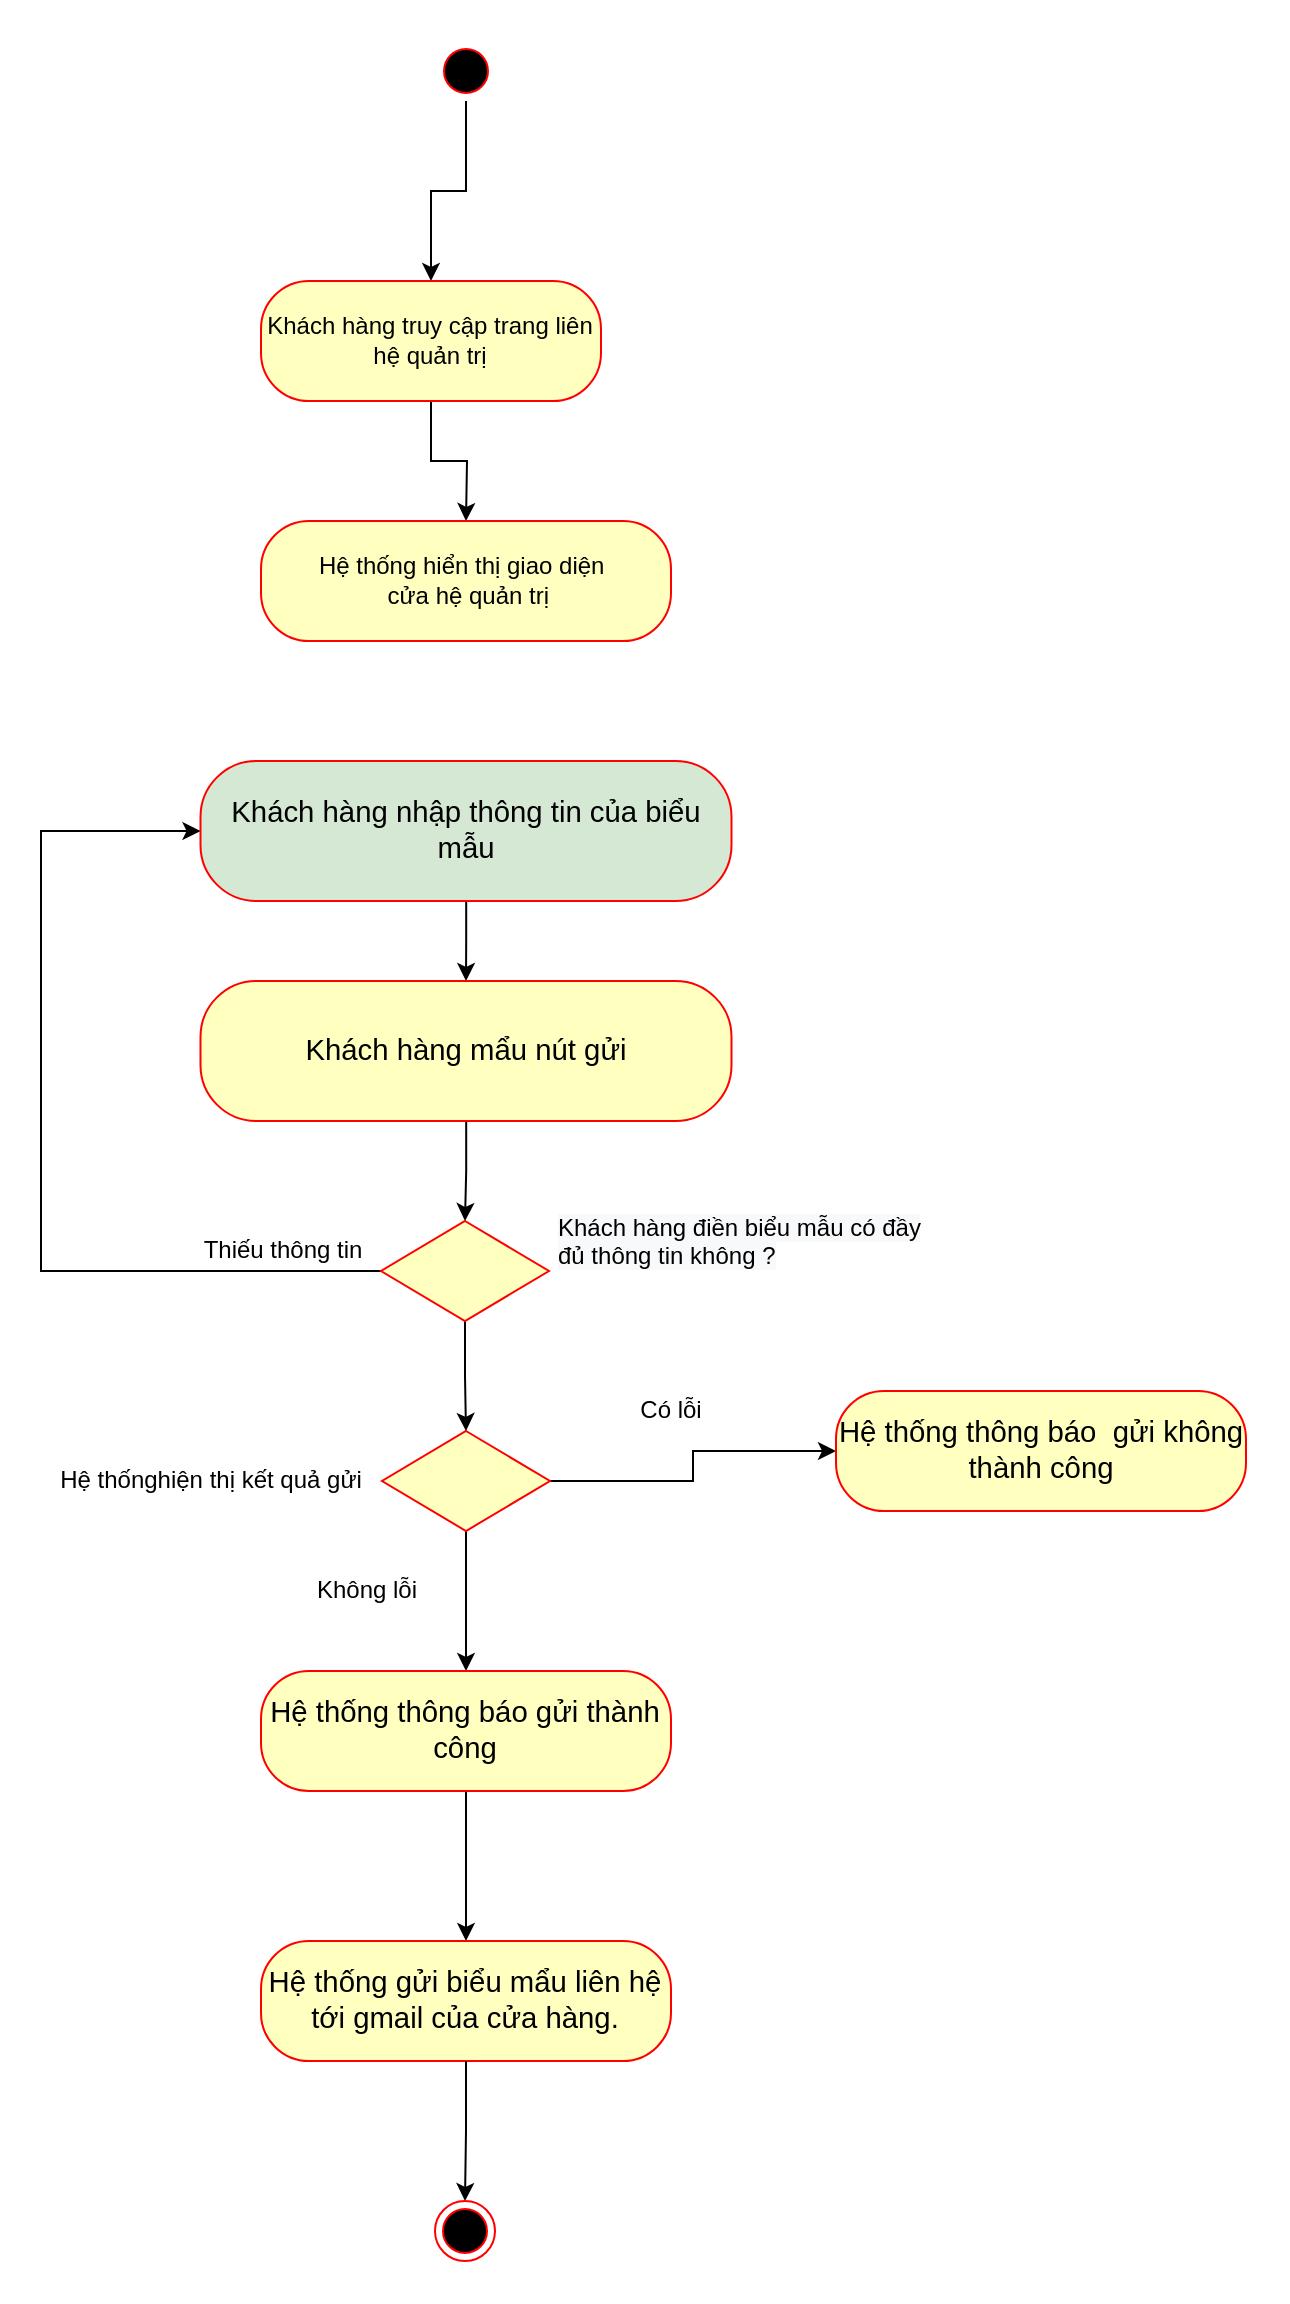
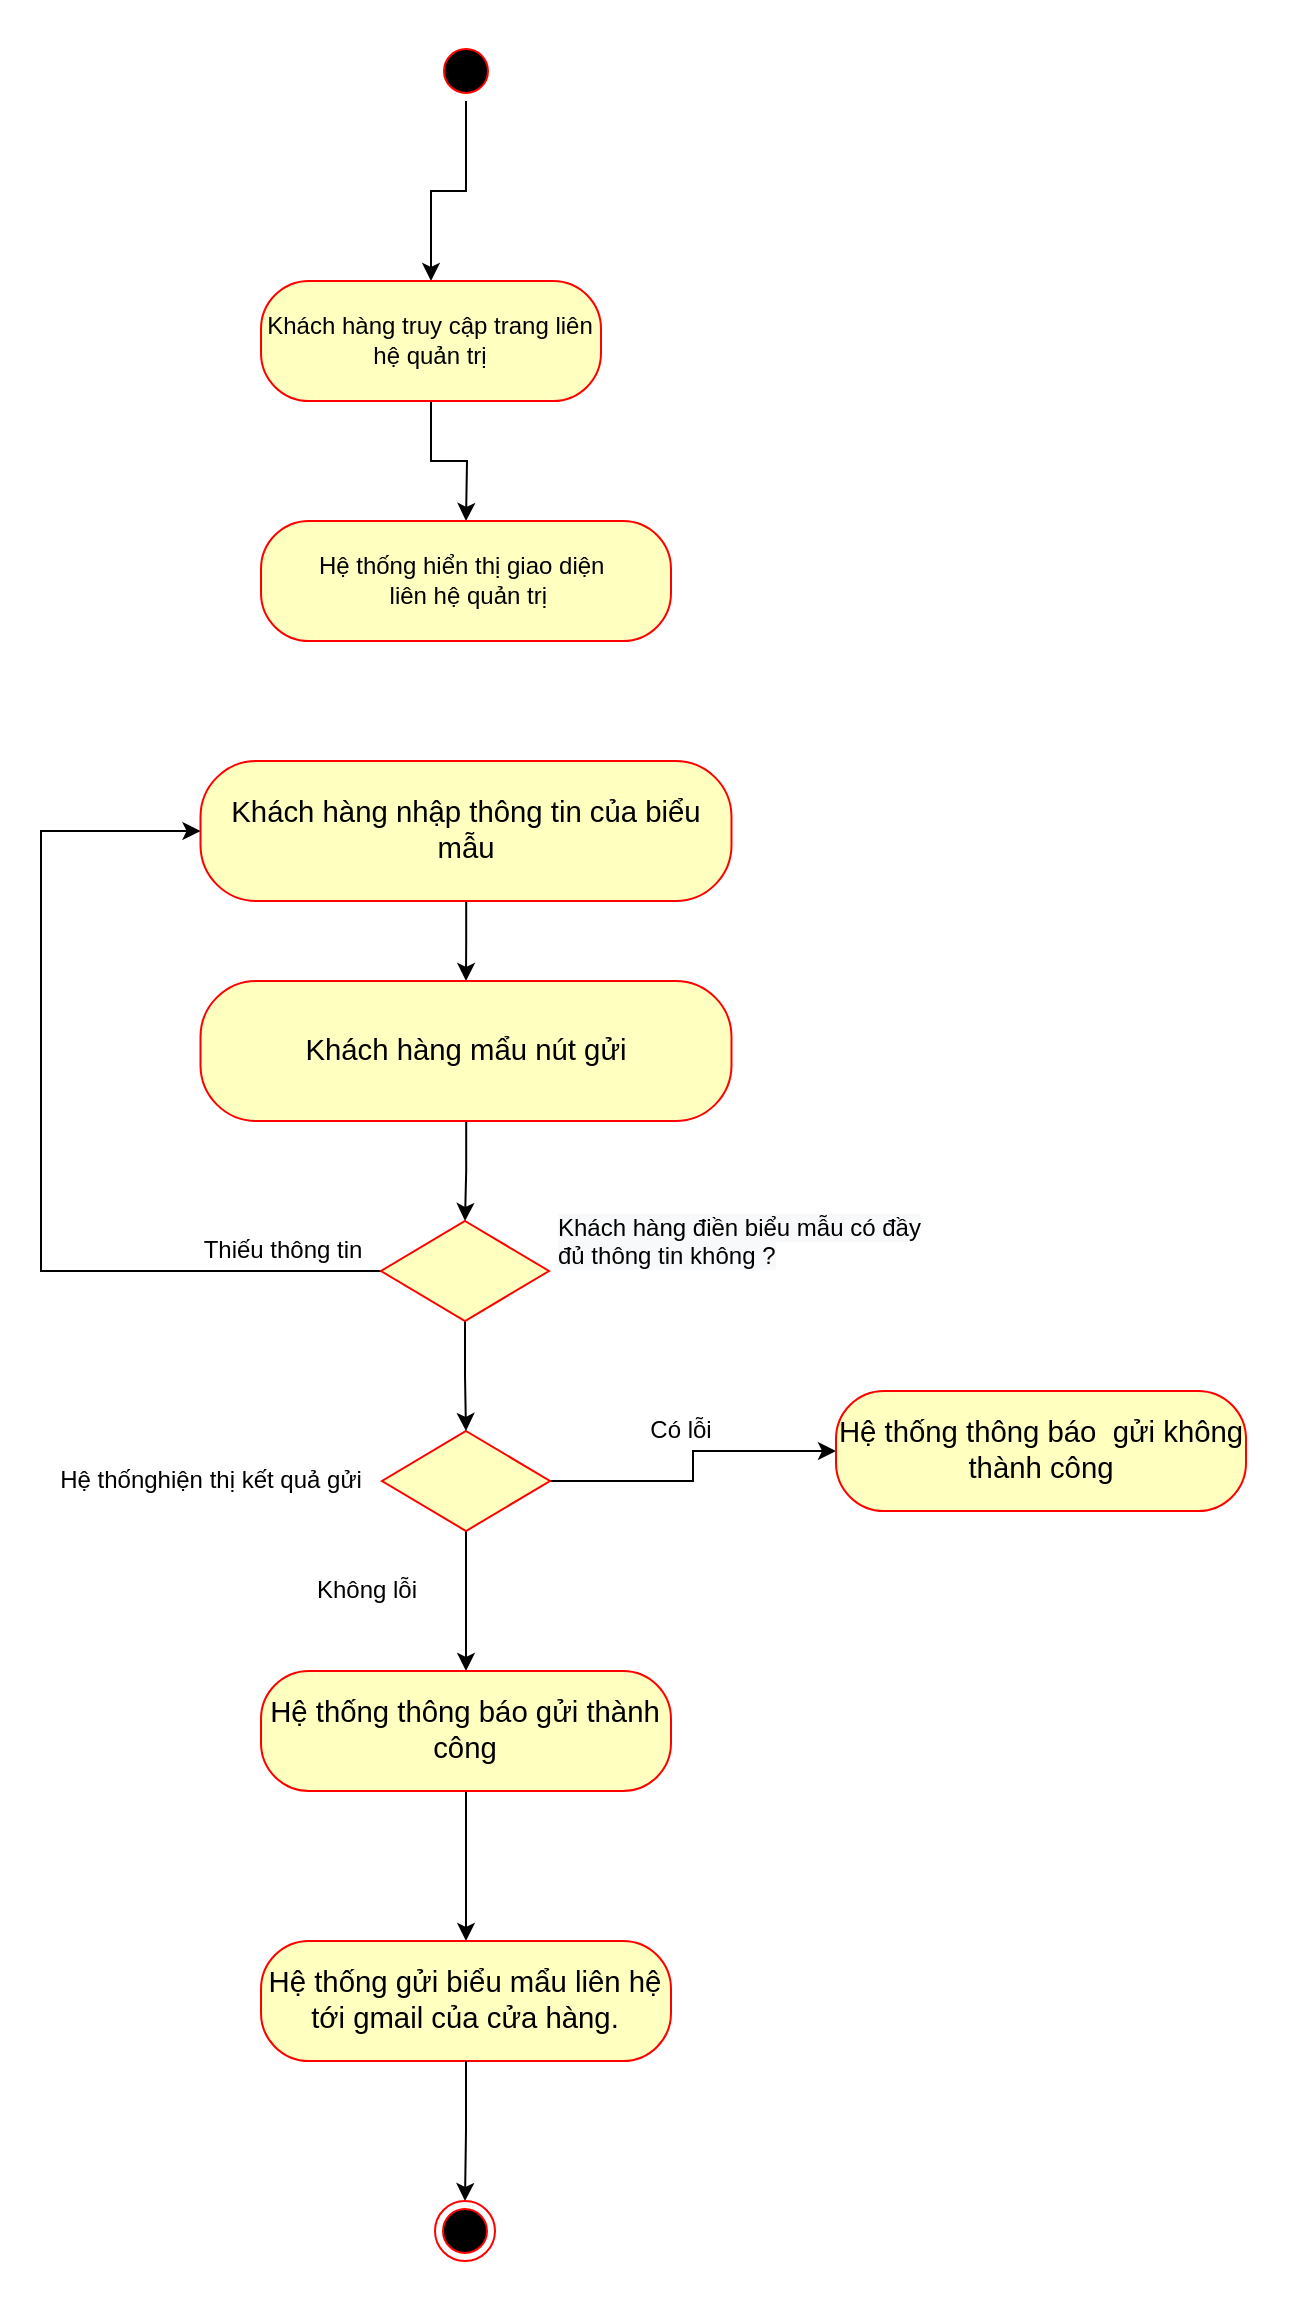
node "Hệ thống hiển thị giao diện cửa hệ quản trị": label "Hệ thống hiển thị giao diện cửa hệ quản trị" -> "Hệ thống hiển thị giao diện liên hệ quản trị"
node "Khách hàng nhập thông tin của biểu mẫu": fillcolor #d5e8d4 -> #ffffc0
node "Có lỗi": moved (670, 1411) -> (680, 1431)
